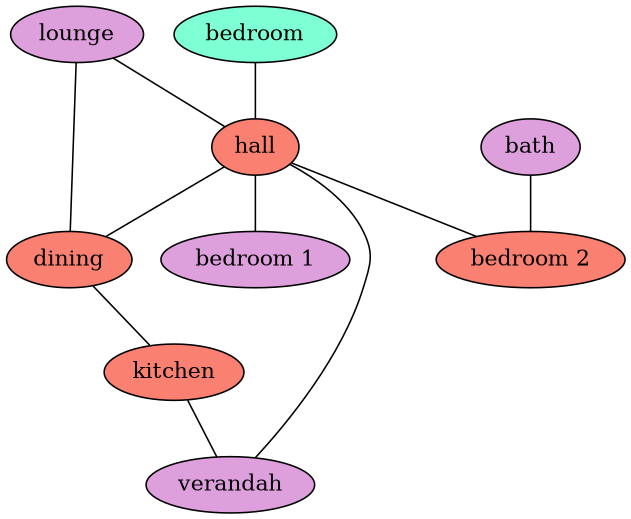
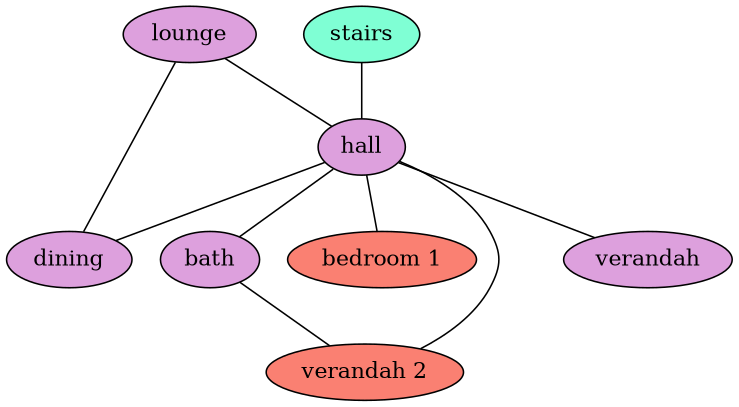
node "bedroom": label "bedroom" -> "stairs"
node "hall": fillcolor salmon -> plum
edge "hall" -- "bath": added
node "dining": fillcolor salmon -> plum
node "bedroom 1": fillcolor plum -> salmon
node "bedroom 2": label "bedroom 2" -> "verandah 2"
node "kitchen": removed
